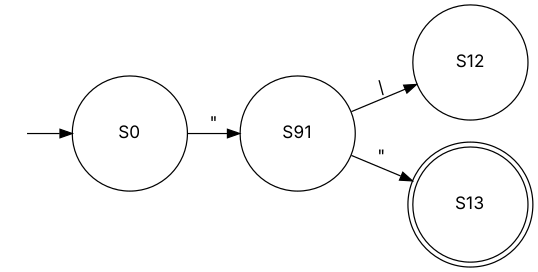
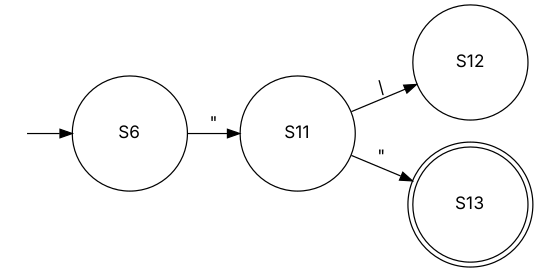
node "S0": label "S0" -> "S6"
node "S91": label "S91" -> "S11"
